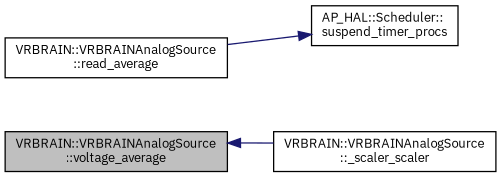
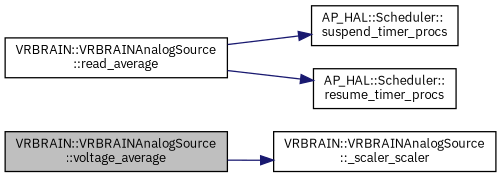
node "AP_HAL::Scheduler:: resume_timer_procs": added
edge "VRBRAIN::VRBRAINAnalogSource ::_scaler_scaler" -> "VRBRAIN::VRBRAINAnalogSource ::voltage_average": reversed
